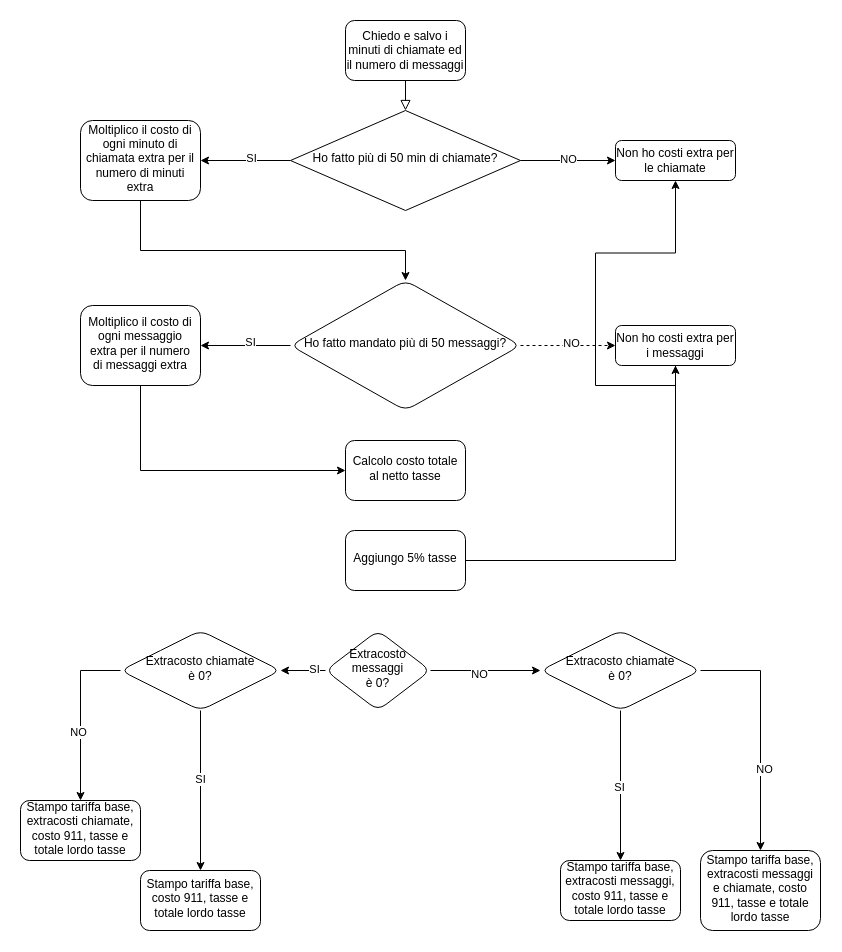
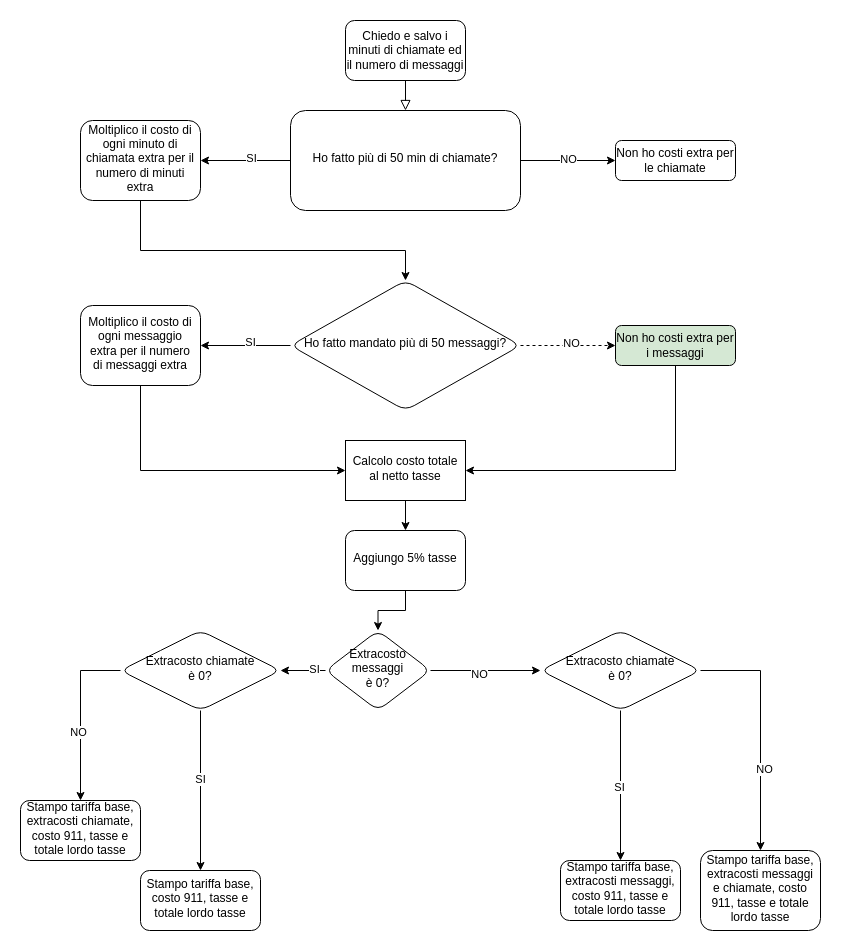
node "Ho fatto più di 50 min di chiamate?": shape diamond -> rounded rectangle
edge "Non ho costi extra per i messaggi" -> "Non ho costi extra per le chiamate": now "Non ho costi extra per i messaggi" -> "Calcolo costo totale al netto tasse"
node "Non ho costi extra per i messaggi": fillcolor #ffffff -> #d5e8d4
node "Calcolo costo totale al netto tasse": shape rounded rectangle -> rectangle
edge "Calcolo costo totale al netto tasse" -> "Aggiungo 5% tasse": added
edge "Aggiungo 5% tasse" -> "Non ho costi extra per i messaggi": now "Aggiungo 5% tasse" -> "Extracosto messaggi è 0?"
